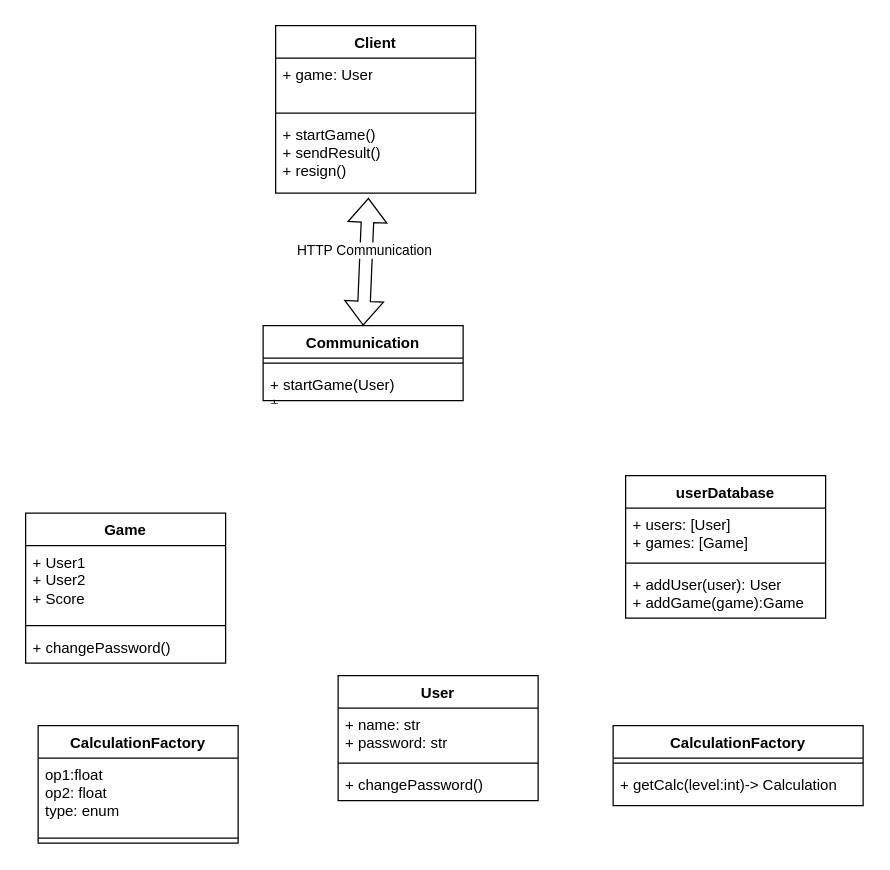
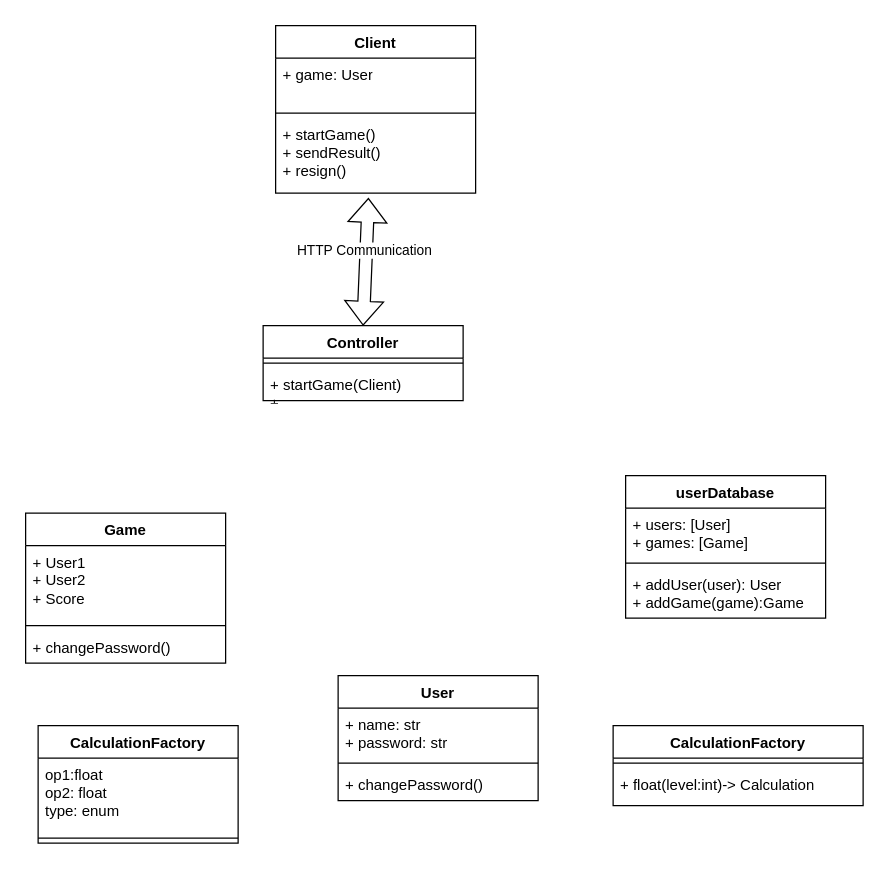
node "Communication": label "Communication" -> "Controller"
node "+ startGame(User) +": label "+ startGame(User) +" -> "+ startGame(Client) +"
node "+ getCalc(level:int)-> Calculation": label "+ getCalc(level:int)-> Calculation" -> "+ float(level:int)-> Calculation"
